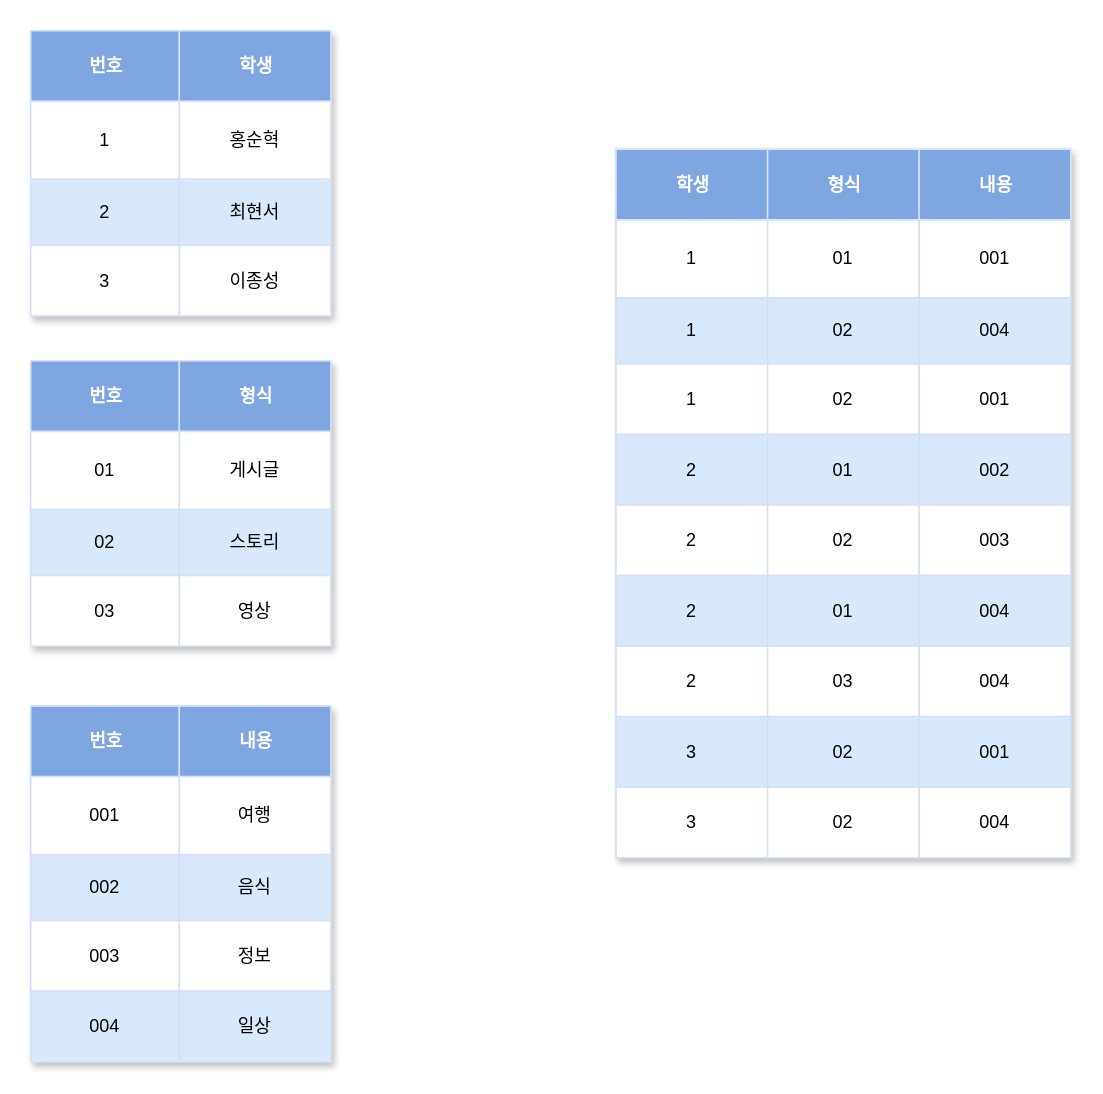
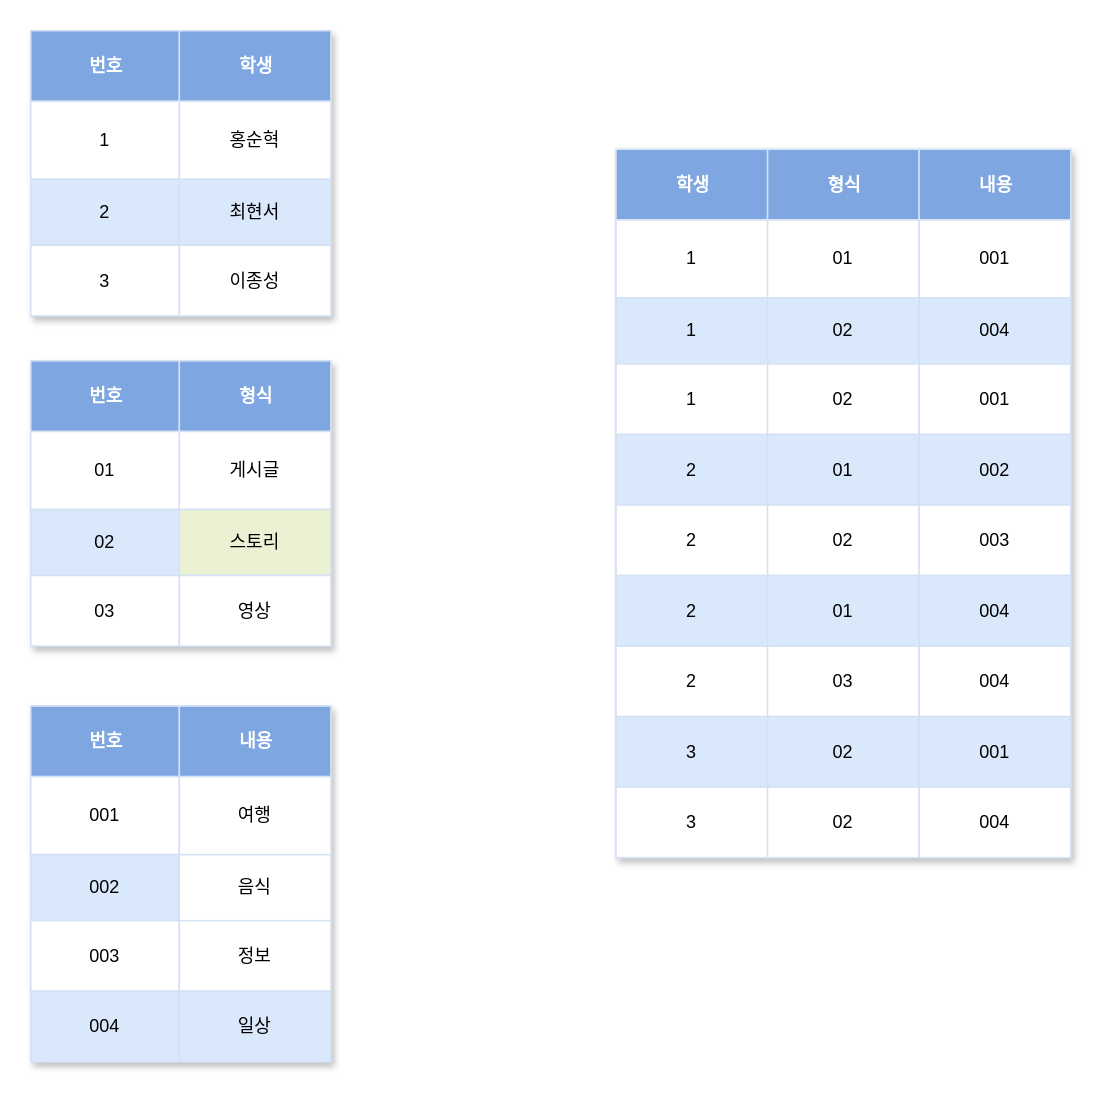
node "스토리": fillcolor #dae8fc -> #eaf2d3
node "음식": fillcolor #dae8fc -> #ffffff
